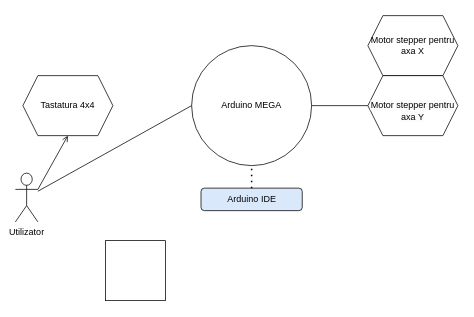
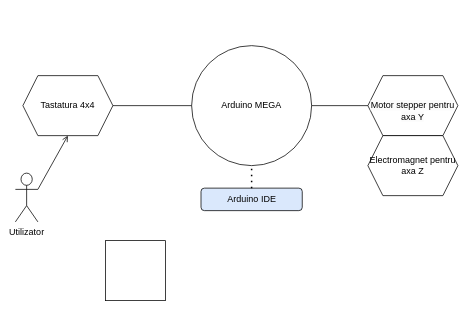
node "Motor stepper pentru axa X": removed
edge "Arduino MEGA" -- "Utilizator": now "Arduino MEGA" -- "Tastatura 4x4"
node "Electromagnet pentru axa Z": added
